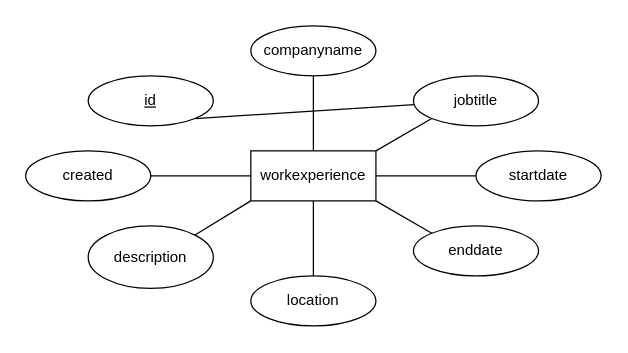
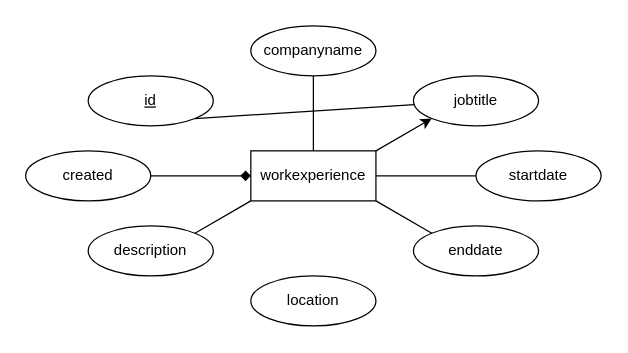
edge "jobtitle" -- "workexperience": arrowhead none -> classic
edge "created" -- "workexperience": arrowhead none -> diamond
edge "workexperience" -- "location": removed
node "description": size 125x63 -> 125x50
